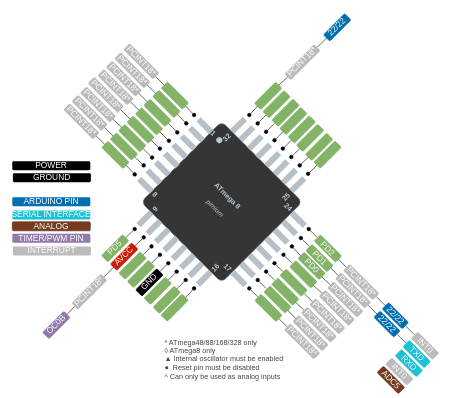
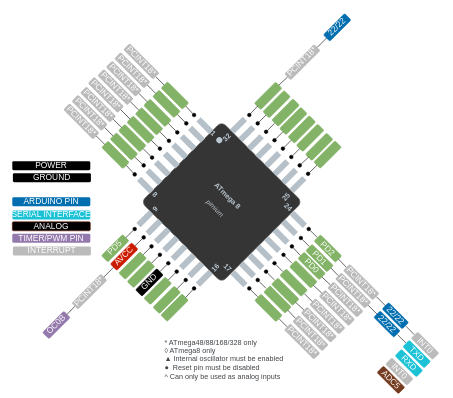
node "ANALOG": fillcolor #743c21 -> #000000
